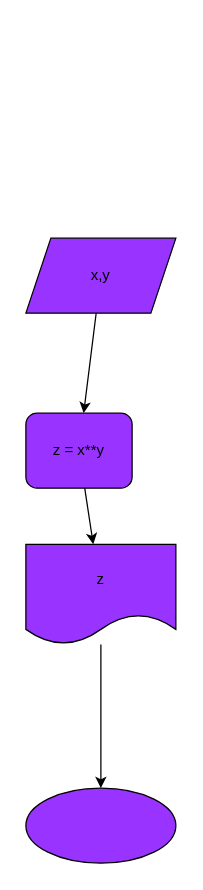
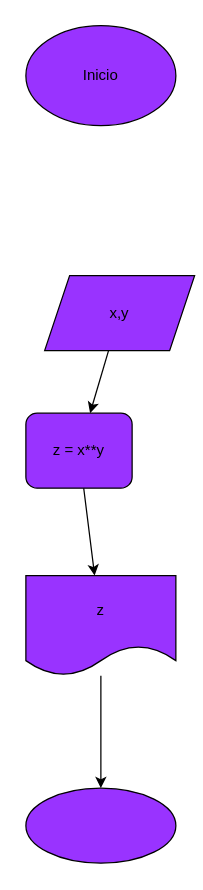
node "Inicio": added
node "x,y": moved (101, 276) -> (119, 313)
node "z": moved (101, 594) -> (101, 626)
